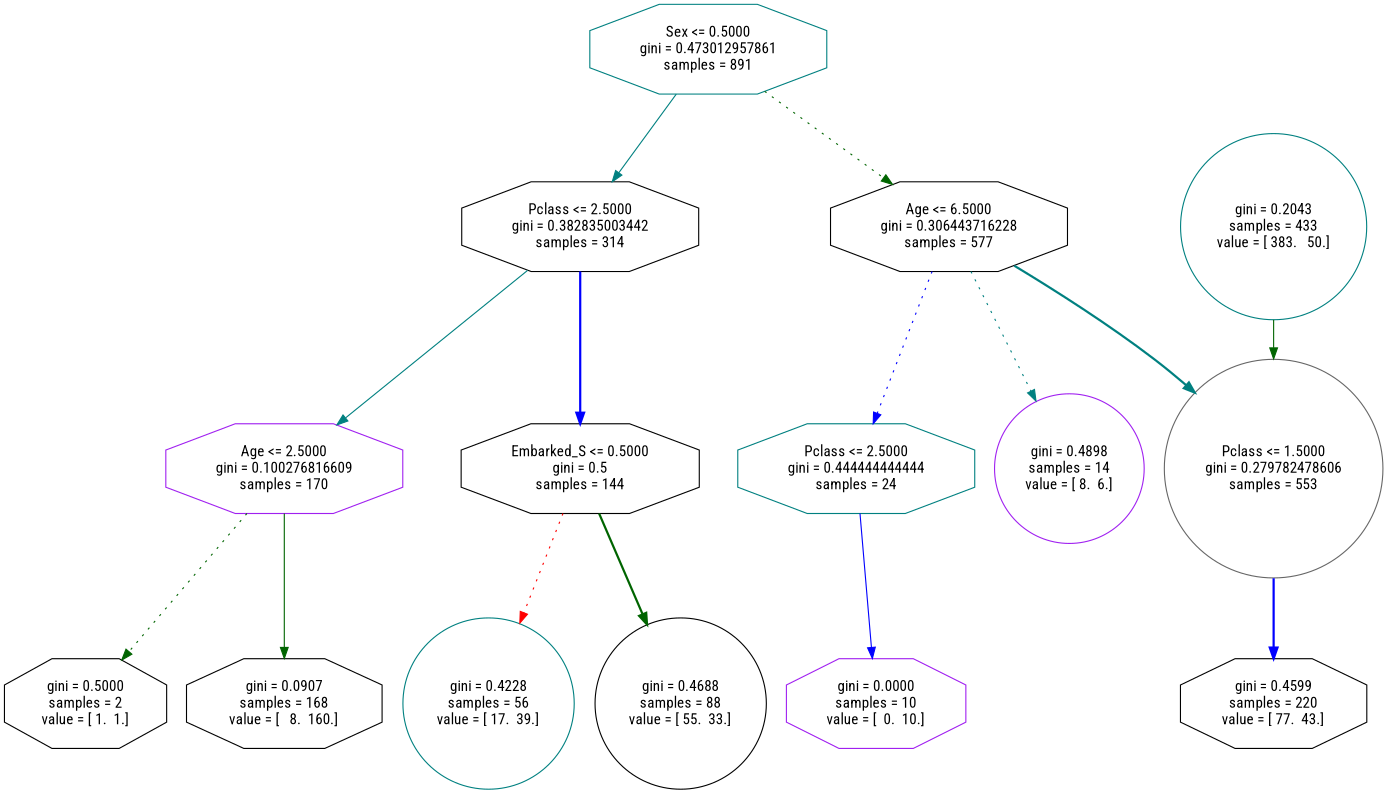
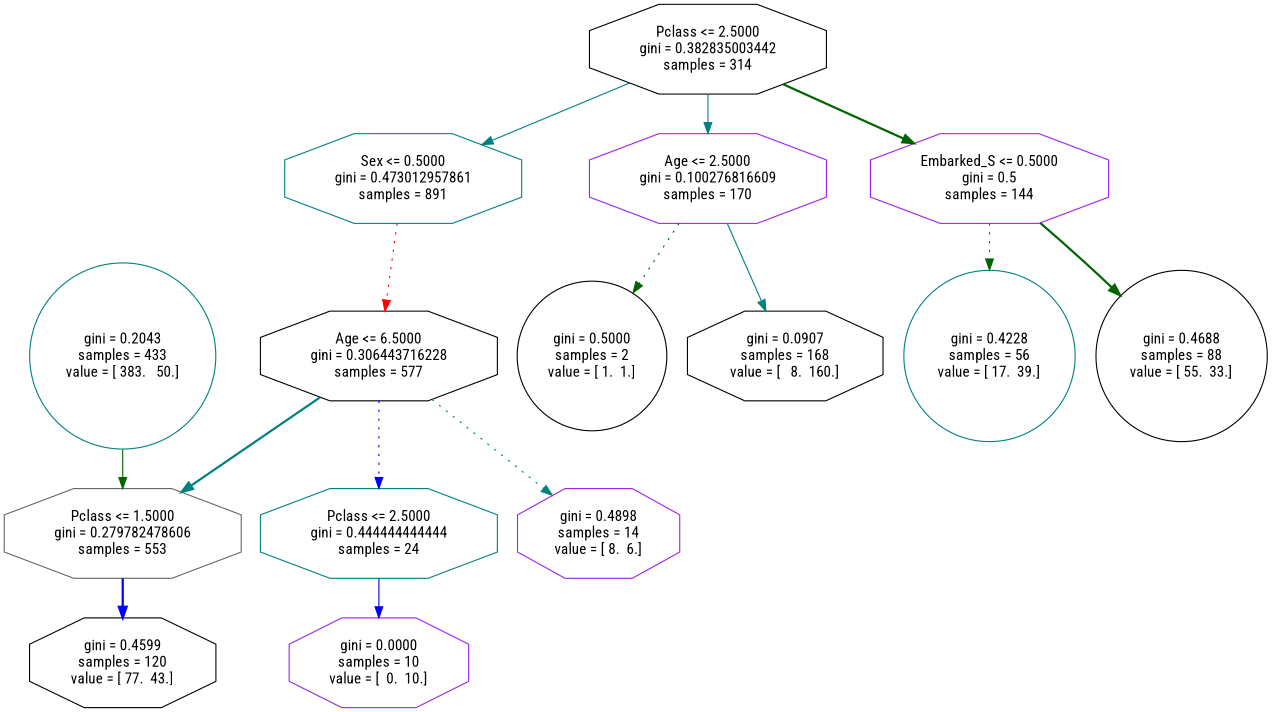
edge "Sex <= 0.5000 gini = 0.473012957861 samples = 891" -> "Pclass <= 2.5000 gini = 0.382835003442 samples = 314": reversed
edge "Sex <= 0.5000 gini = 0.473012957861 samples = 891" -> "Age <= 6.5000 gini = 0.306443716228 samples = 577": color darkgreen -> red
edge "Pclass <= 2.5000 gini = 0.382835003442 samples = 314" -> "Embarked_S <= 0.5000 gini = 0.5 samples = 144": color blue -> darkgreen
node "Embarked_S <= 0.5000 gini = 0.5 samples = 144": color black -> purple
node "gini = 0.4898 samples = 14 value = [ 8.  6.]": shape circle -> octagon
node "Pclass <= 1.5000 gini = 0.279782478606 samples = 553": shape circle -> octagon
edge "Embarked_S <= 0.5000 gini = 0.5 samples = 144" -> "gini = 0.4228 samples = 56 value = [ 17.  39.]": color red -> darkgreen
edge "Age <= 2.5000 gini = 0.100276816609 samples = 170" -> "gini = 0.0907 samples = 168 value = [   8.  160.]": color darkgreen -> teal
node "gini = 0.5000 samples = 2 value = [ 1.  1.]": shape octagon -> circle
node "gini = 0.4599 samples = 220 value = [ 77.  43.]": label "gini = 0.4599 samples = 220 value = [ 77.  43.]" -> "gini = 0.4599 samples = 120 value = [ 77.  43.]"
